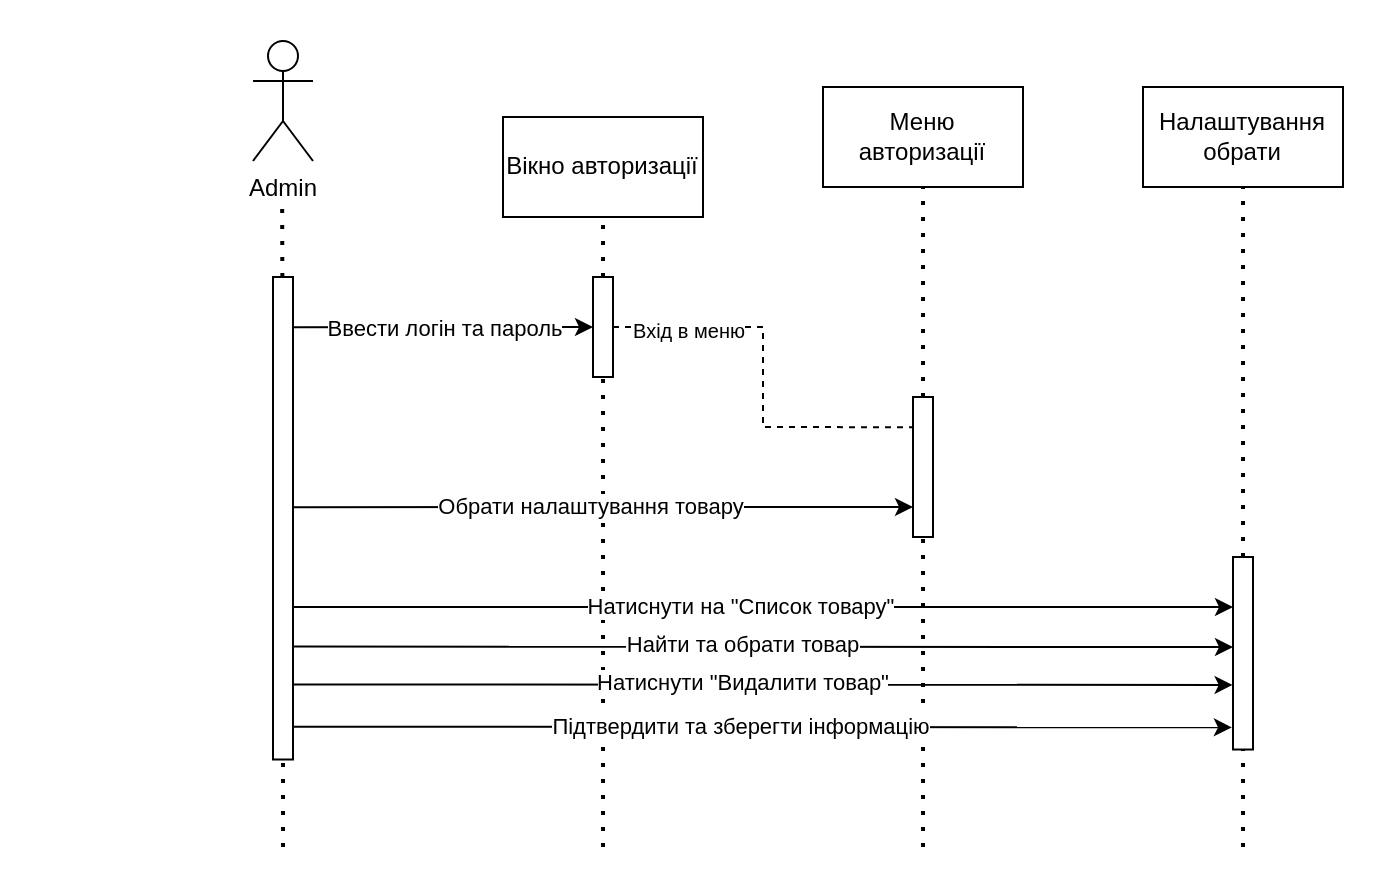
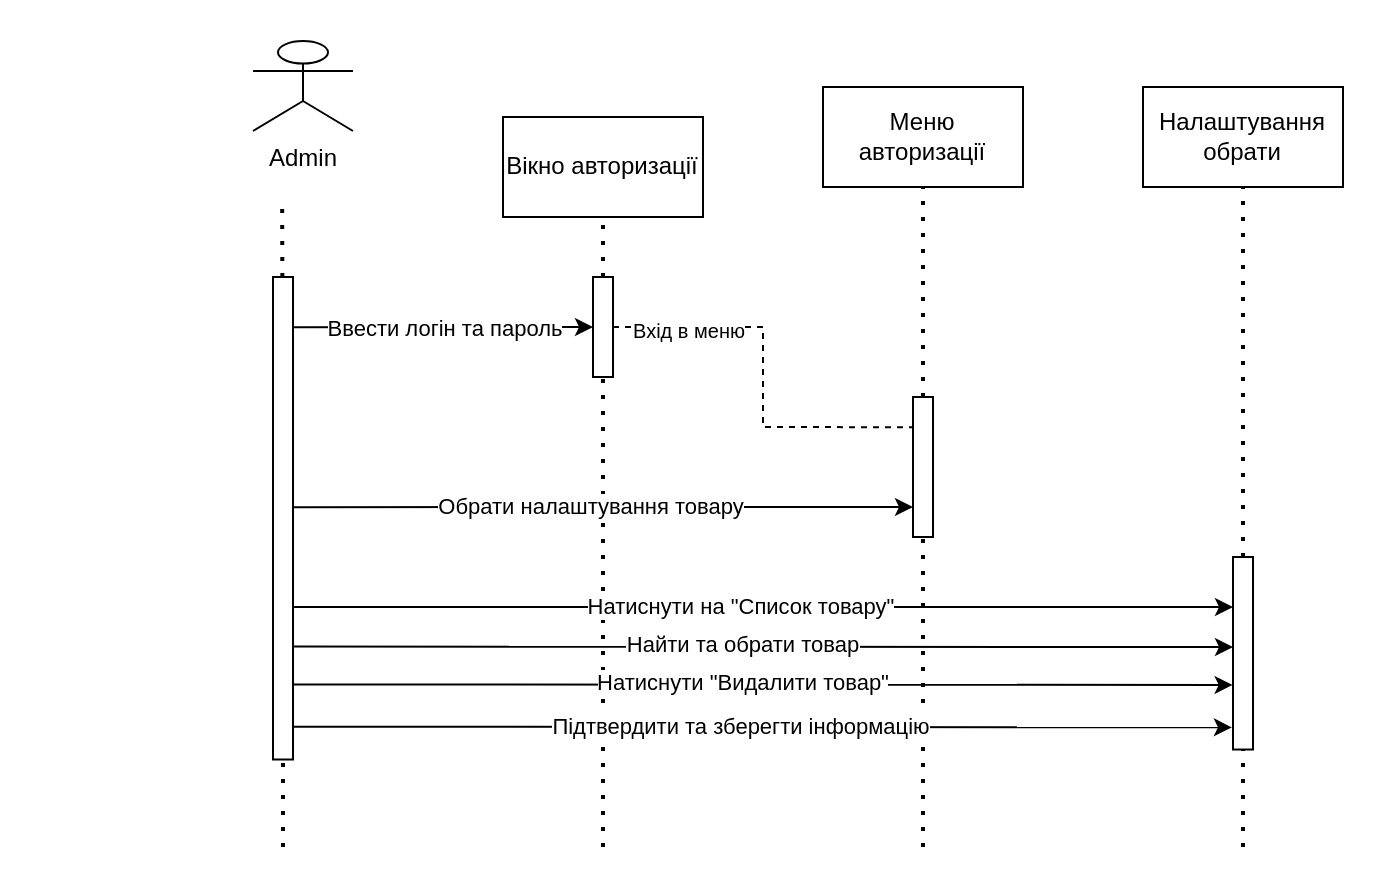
node "Admin": size 60x120 -> 100x90
